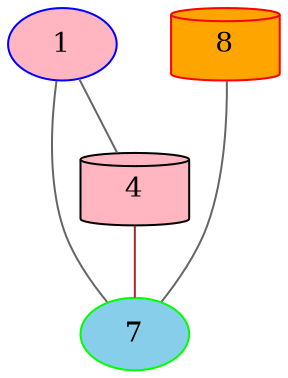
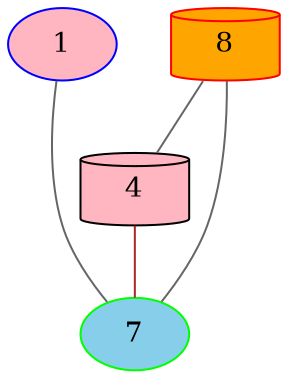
edge "1" -- "4": now "8" -- "4"
